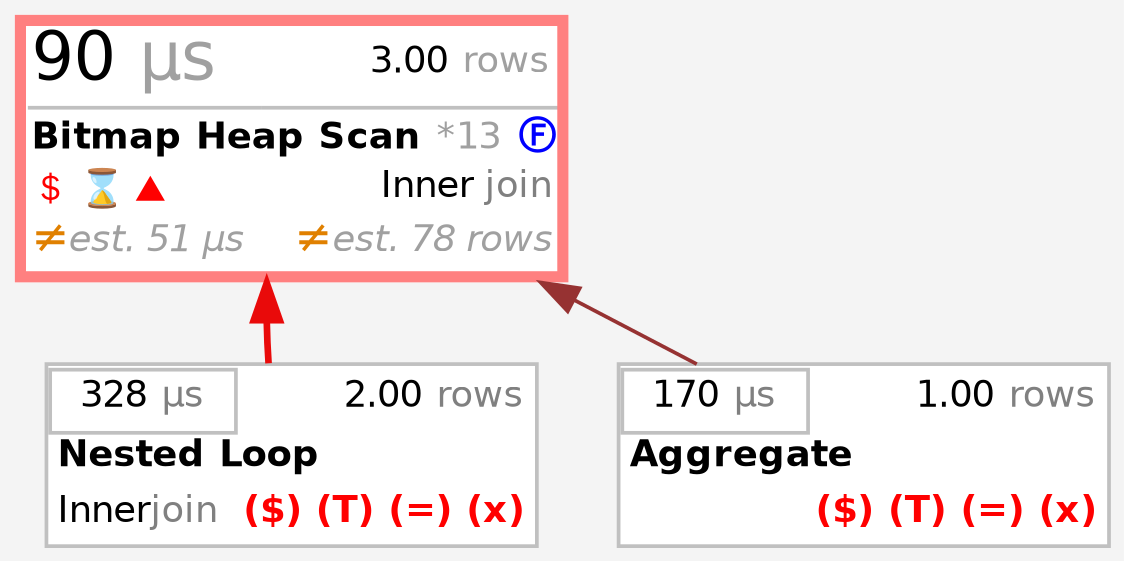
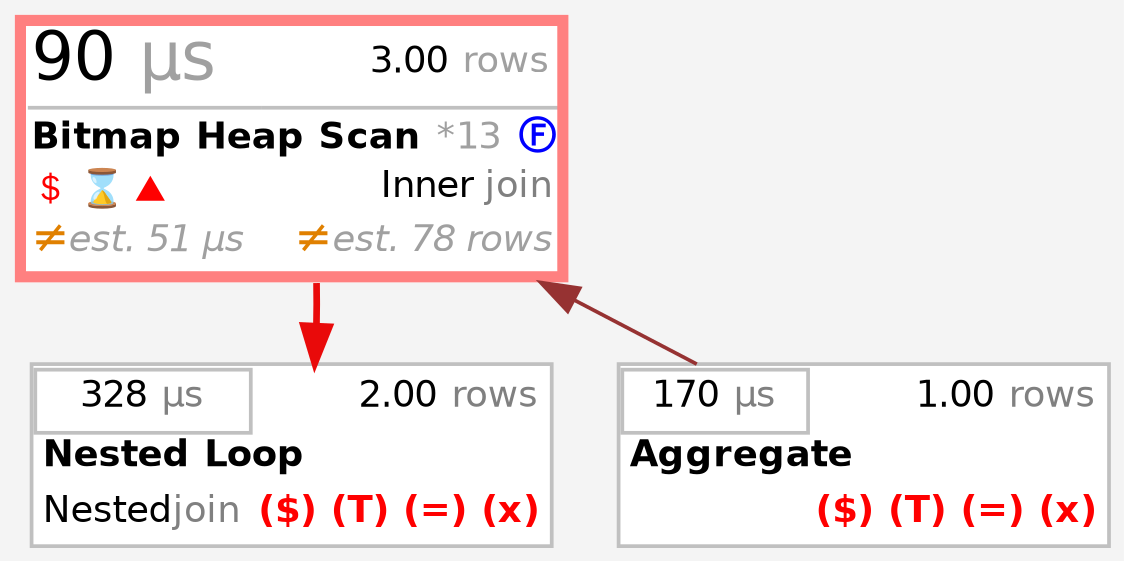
edge "328" -> "90": reversed
node "328": text "Inner" -> "Nested"
